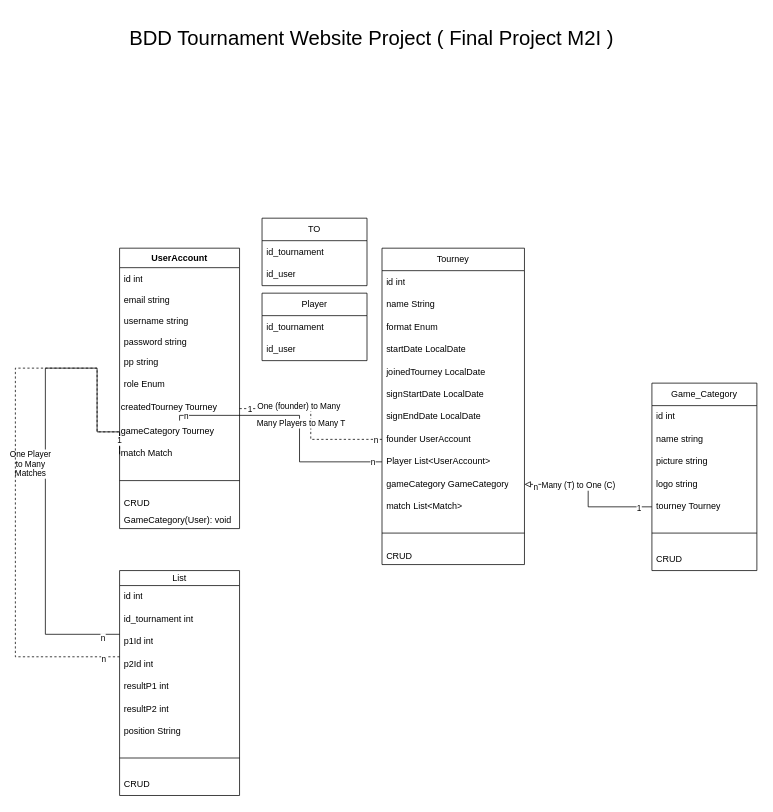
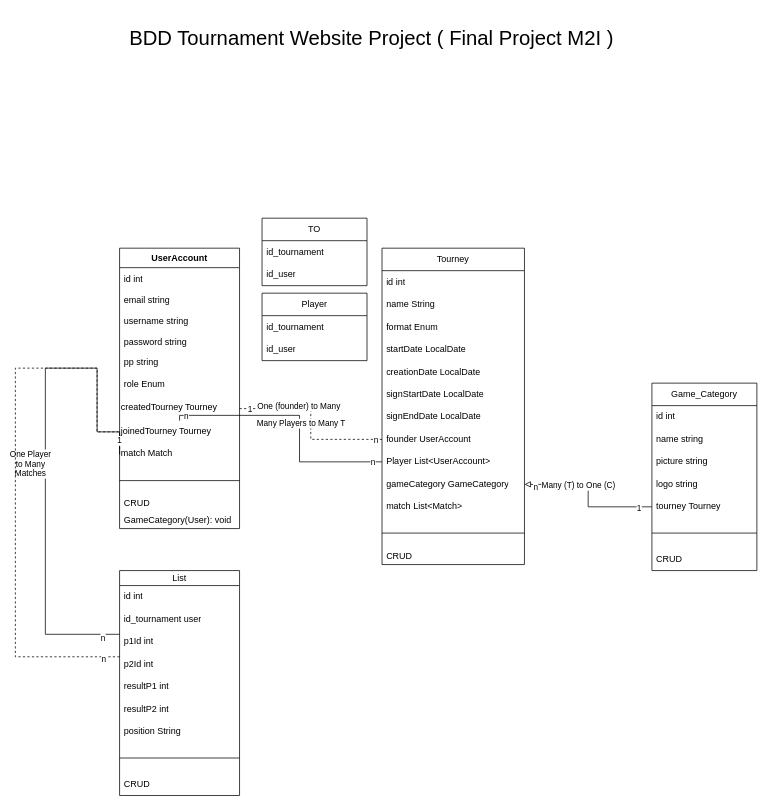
node "joinedTourney LocalDate": label "joinedTourney LocalDate" -> "creationDate LocalDate"
node "gameCategory Tourney": label "gameCategory Tourney" -> "joinedTourney Tourney"
node "id_tournament int": label "id_tournament int" -> "id_tournament user"
